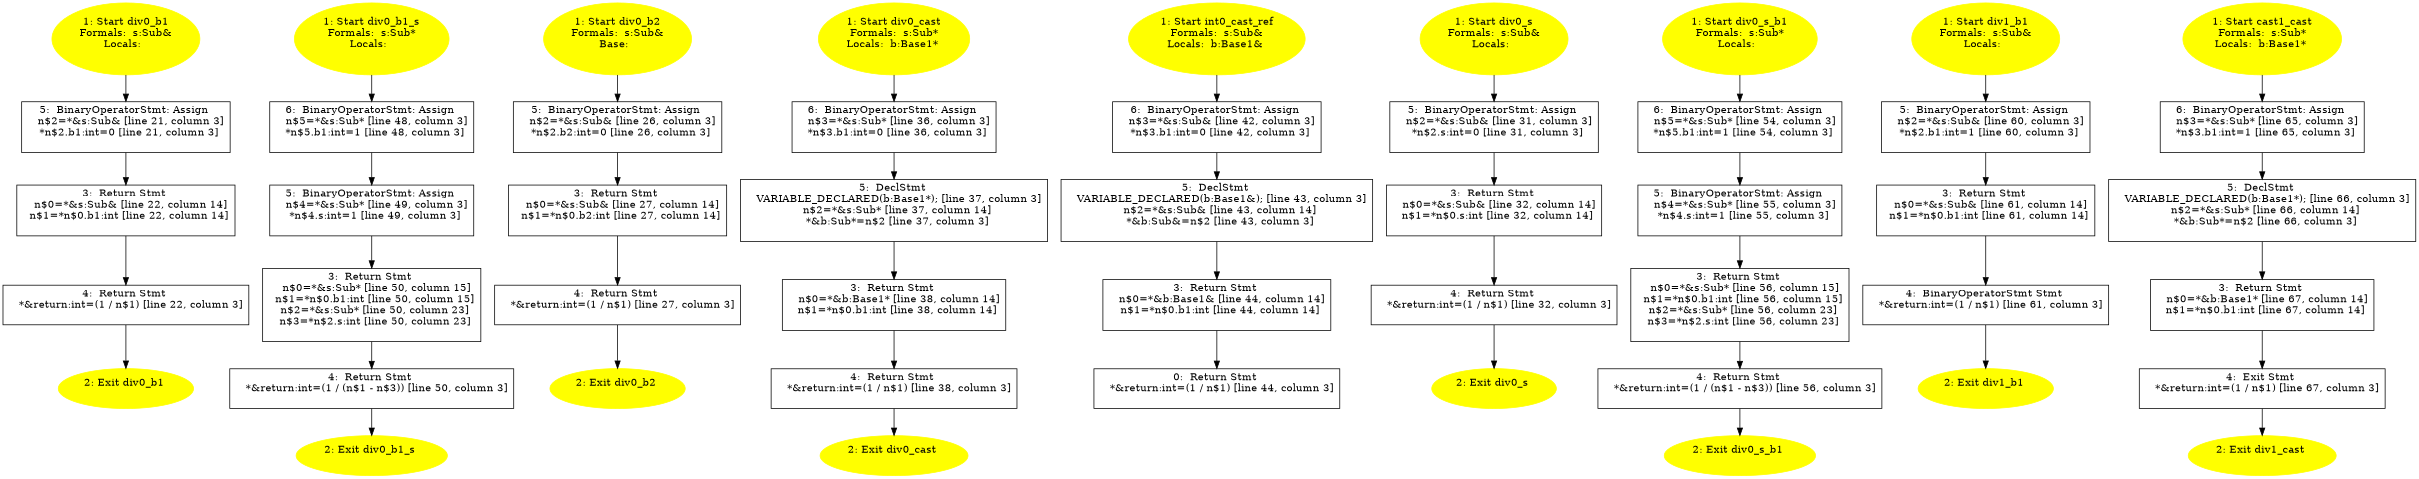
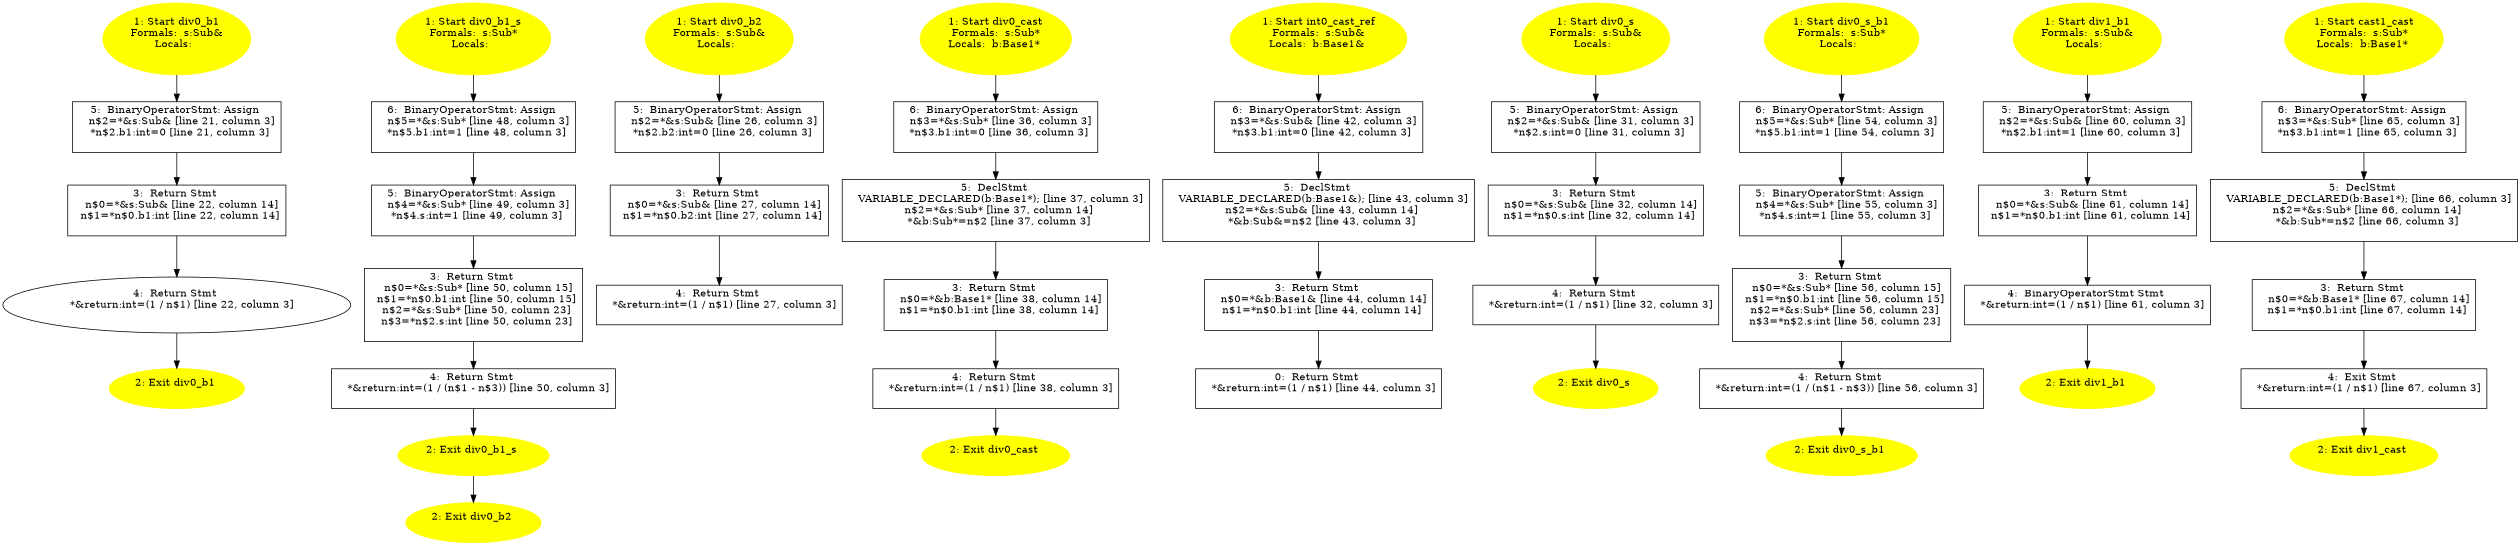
node "1: Start div0_b2 Formals:  s:Sub& Base:": label "1: Start div0_b2 Formals:  s:Sub& Base:" -> "1: Start div0_b2 Formals:  s:Sub& Locals:"
node "4:  Return Stmt *&return:int=(1 / n$1) [line 22, column 3]": shape box -> ellipse
edge "4:  Return Stmt *&return:int=(1 / n$1) [line 27, column 3]" -> "2: Exit div0_b2": now "2: Exit div0_b1_s" -> "2: Exit div0_b2"
